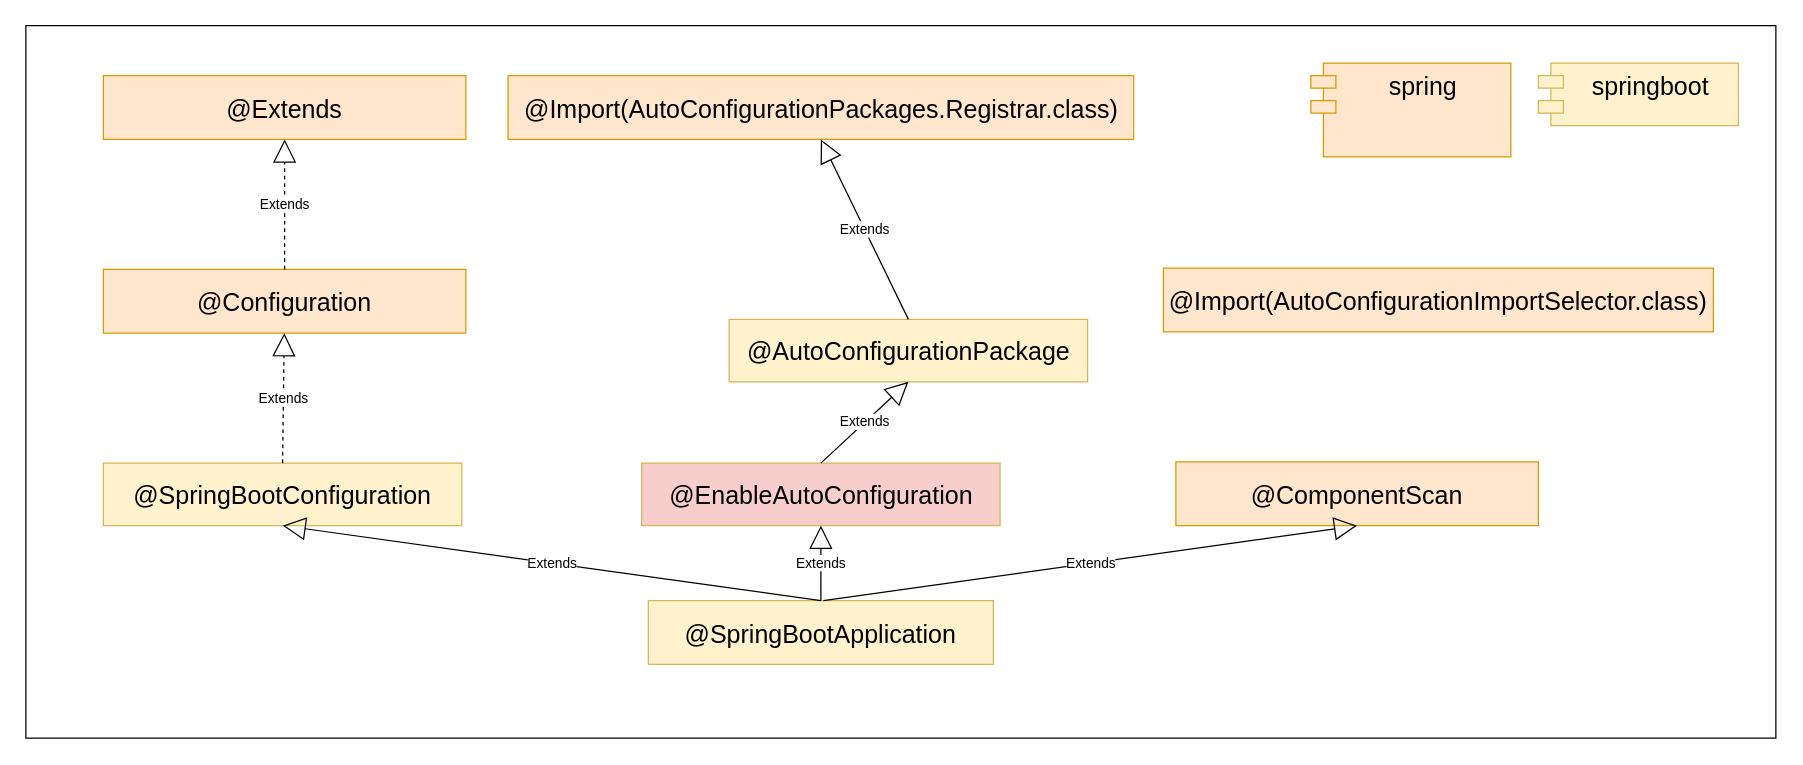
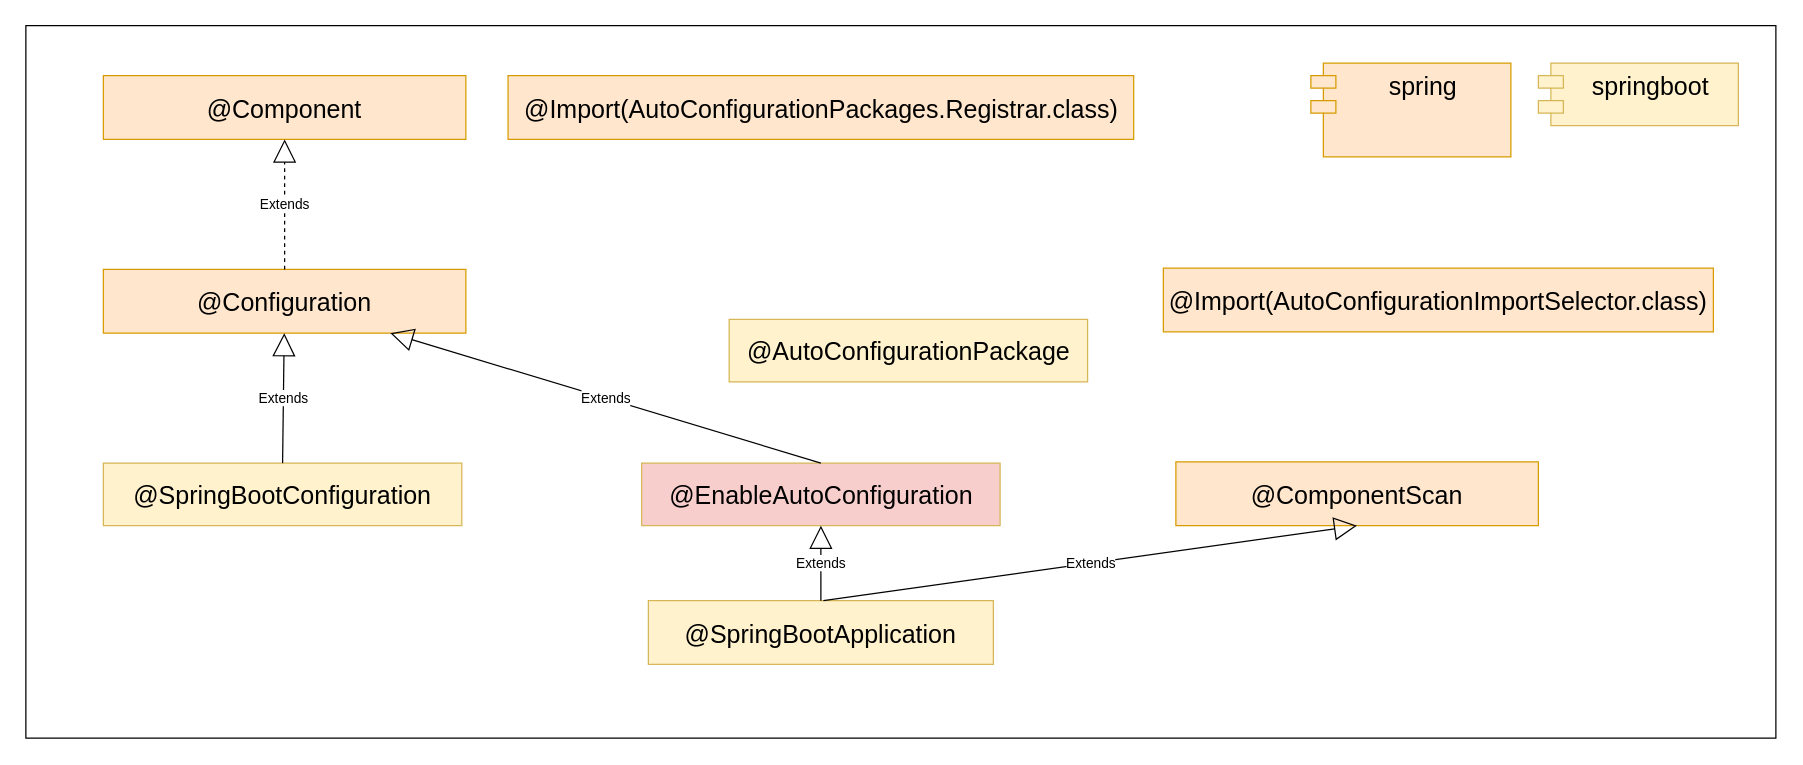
node "@Extends": label "@Extends" -> "@Component"
edge "@AutoConfigurationPackage" -> "@Import(AutoConfigurationPackages.Registrar.class)": removed, label "Extends"
edge "@EnableAutoConfiguration" -> "@AutoConfigurationPackage": now "@EnableAutoConfiguration" -> "@Configuration"
edge "@SpringBootConfiguration" -> "@Configuration": style dashed -> solid
edge "@SpringBootApplication" -> "@SpringBootConfiguration": removed, label "Extends"
